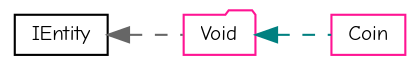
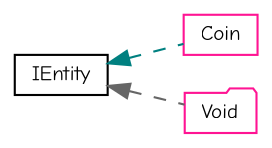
edge "Coin" -> "Void": now "Coin" -> "IEntity"
